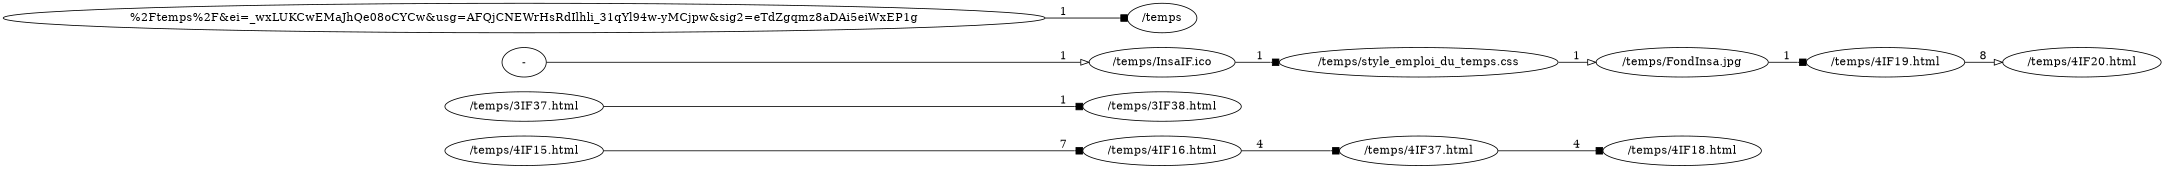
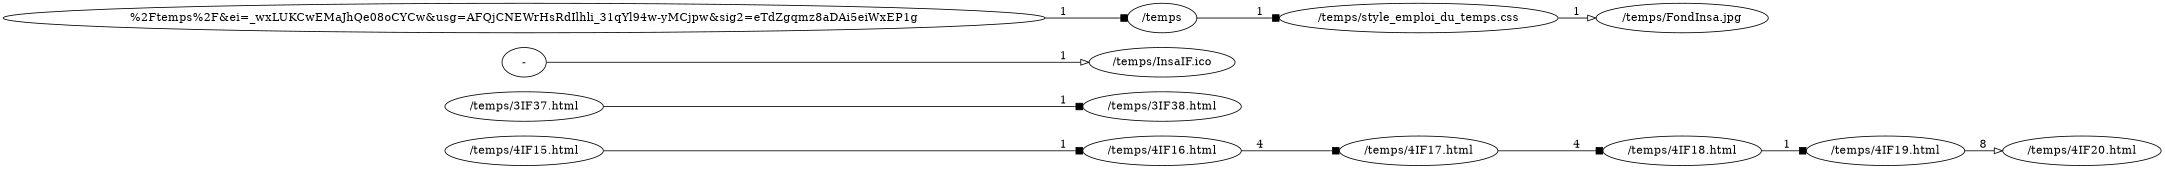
edge "/temps/InsaIF.ico" -> "/temps/style_emploi_du_temps.css": now "/temps" -> "/temps/style_emploi_du_temps.css"
edge "/temps/FondInsa.jpg" -> "/temps/4IF19.html": now "/temps/4IF18.html" -> "/temps/4IF19.html"
edge "/temps/4IF15.html" -> "/temps/4IF16.html": label "7" -> "1"
node "/temps/4IF37.html": label "/temps/4IF37.html" -> "/temps/4IF17.html"
